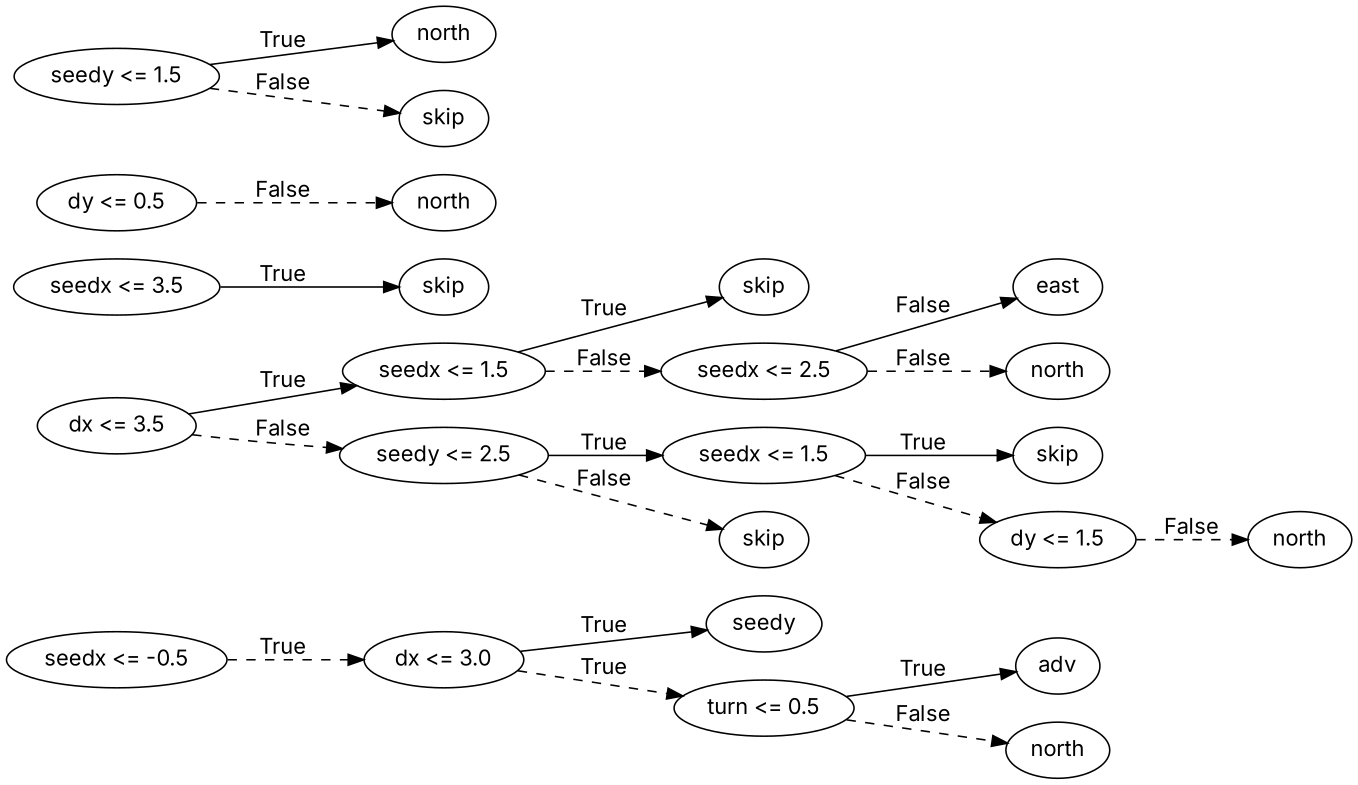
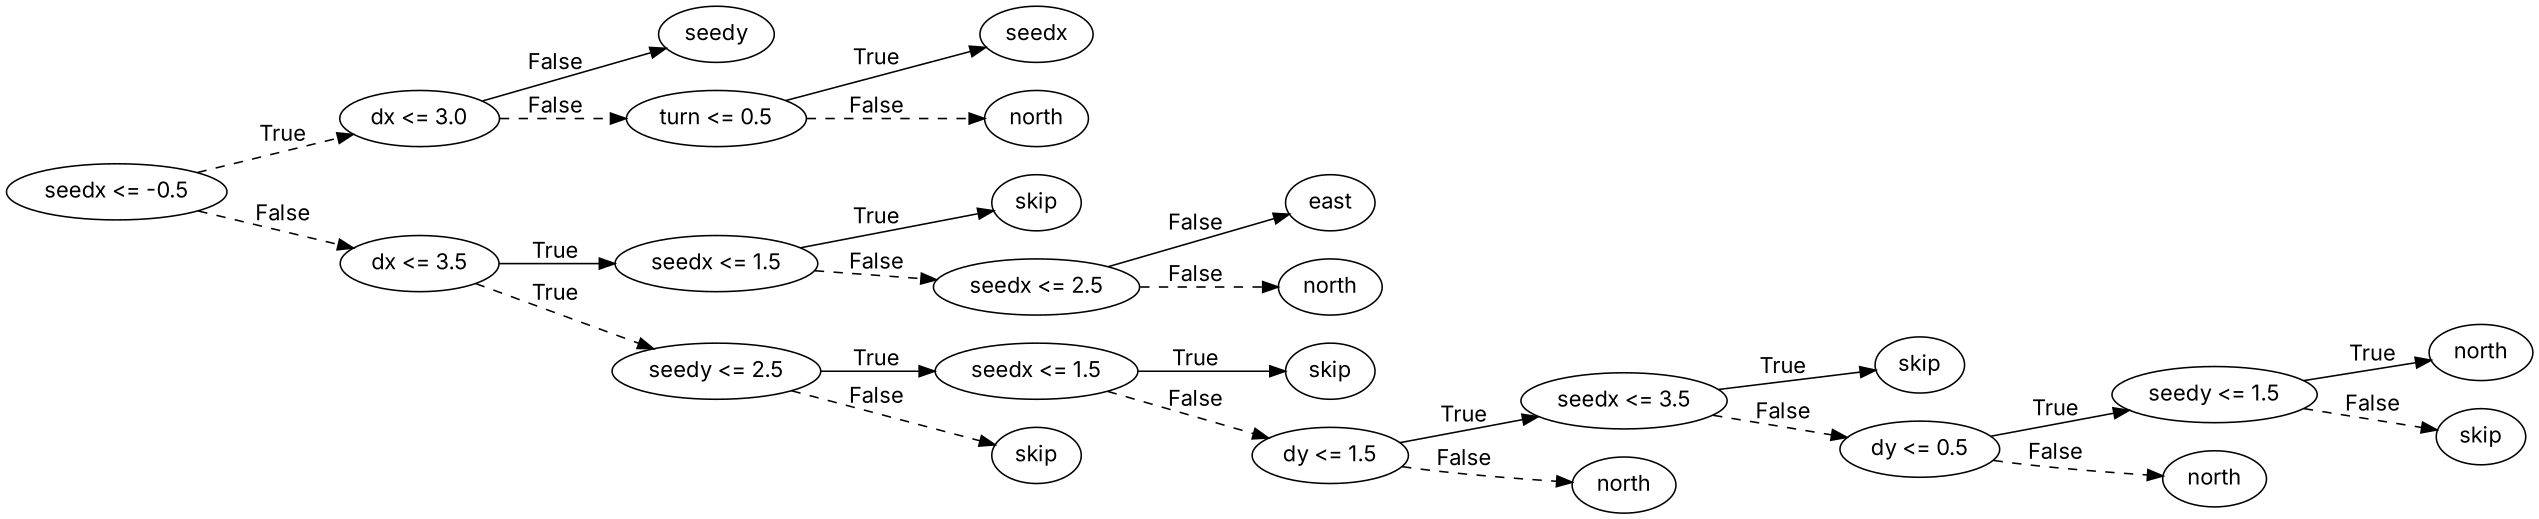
edge "seedx <= -0.5" -> "dx <= 3.5": added, label "False"
edge "seedx <= 3.5" -> "dy <= 0.5": added, label "False"
edge "dy <= 0.5" -> "seedy <= 1.5": added, label "True"
edge "dx <= 3.5" -> "seedy <= 2.5": label "False" -> "True"
edge "dy <= 1.5" -> "seedx <= 3.5": added, label "True"
edge "dx <= 3.0" -> "seedy": label "True" -> "False"
node "adv": label "adv" -> "seedx"
edge "dx <= 3.0" -> "turn <= 0.5": label "True" -> "False"
